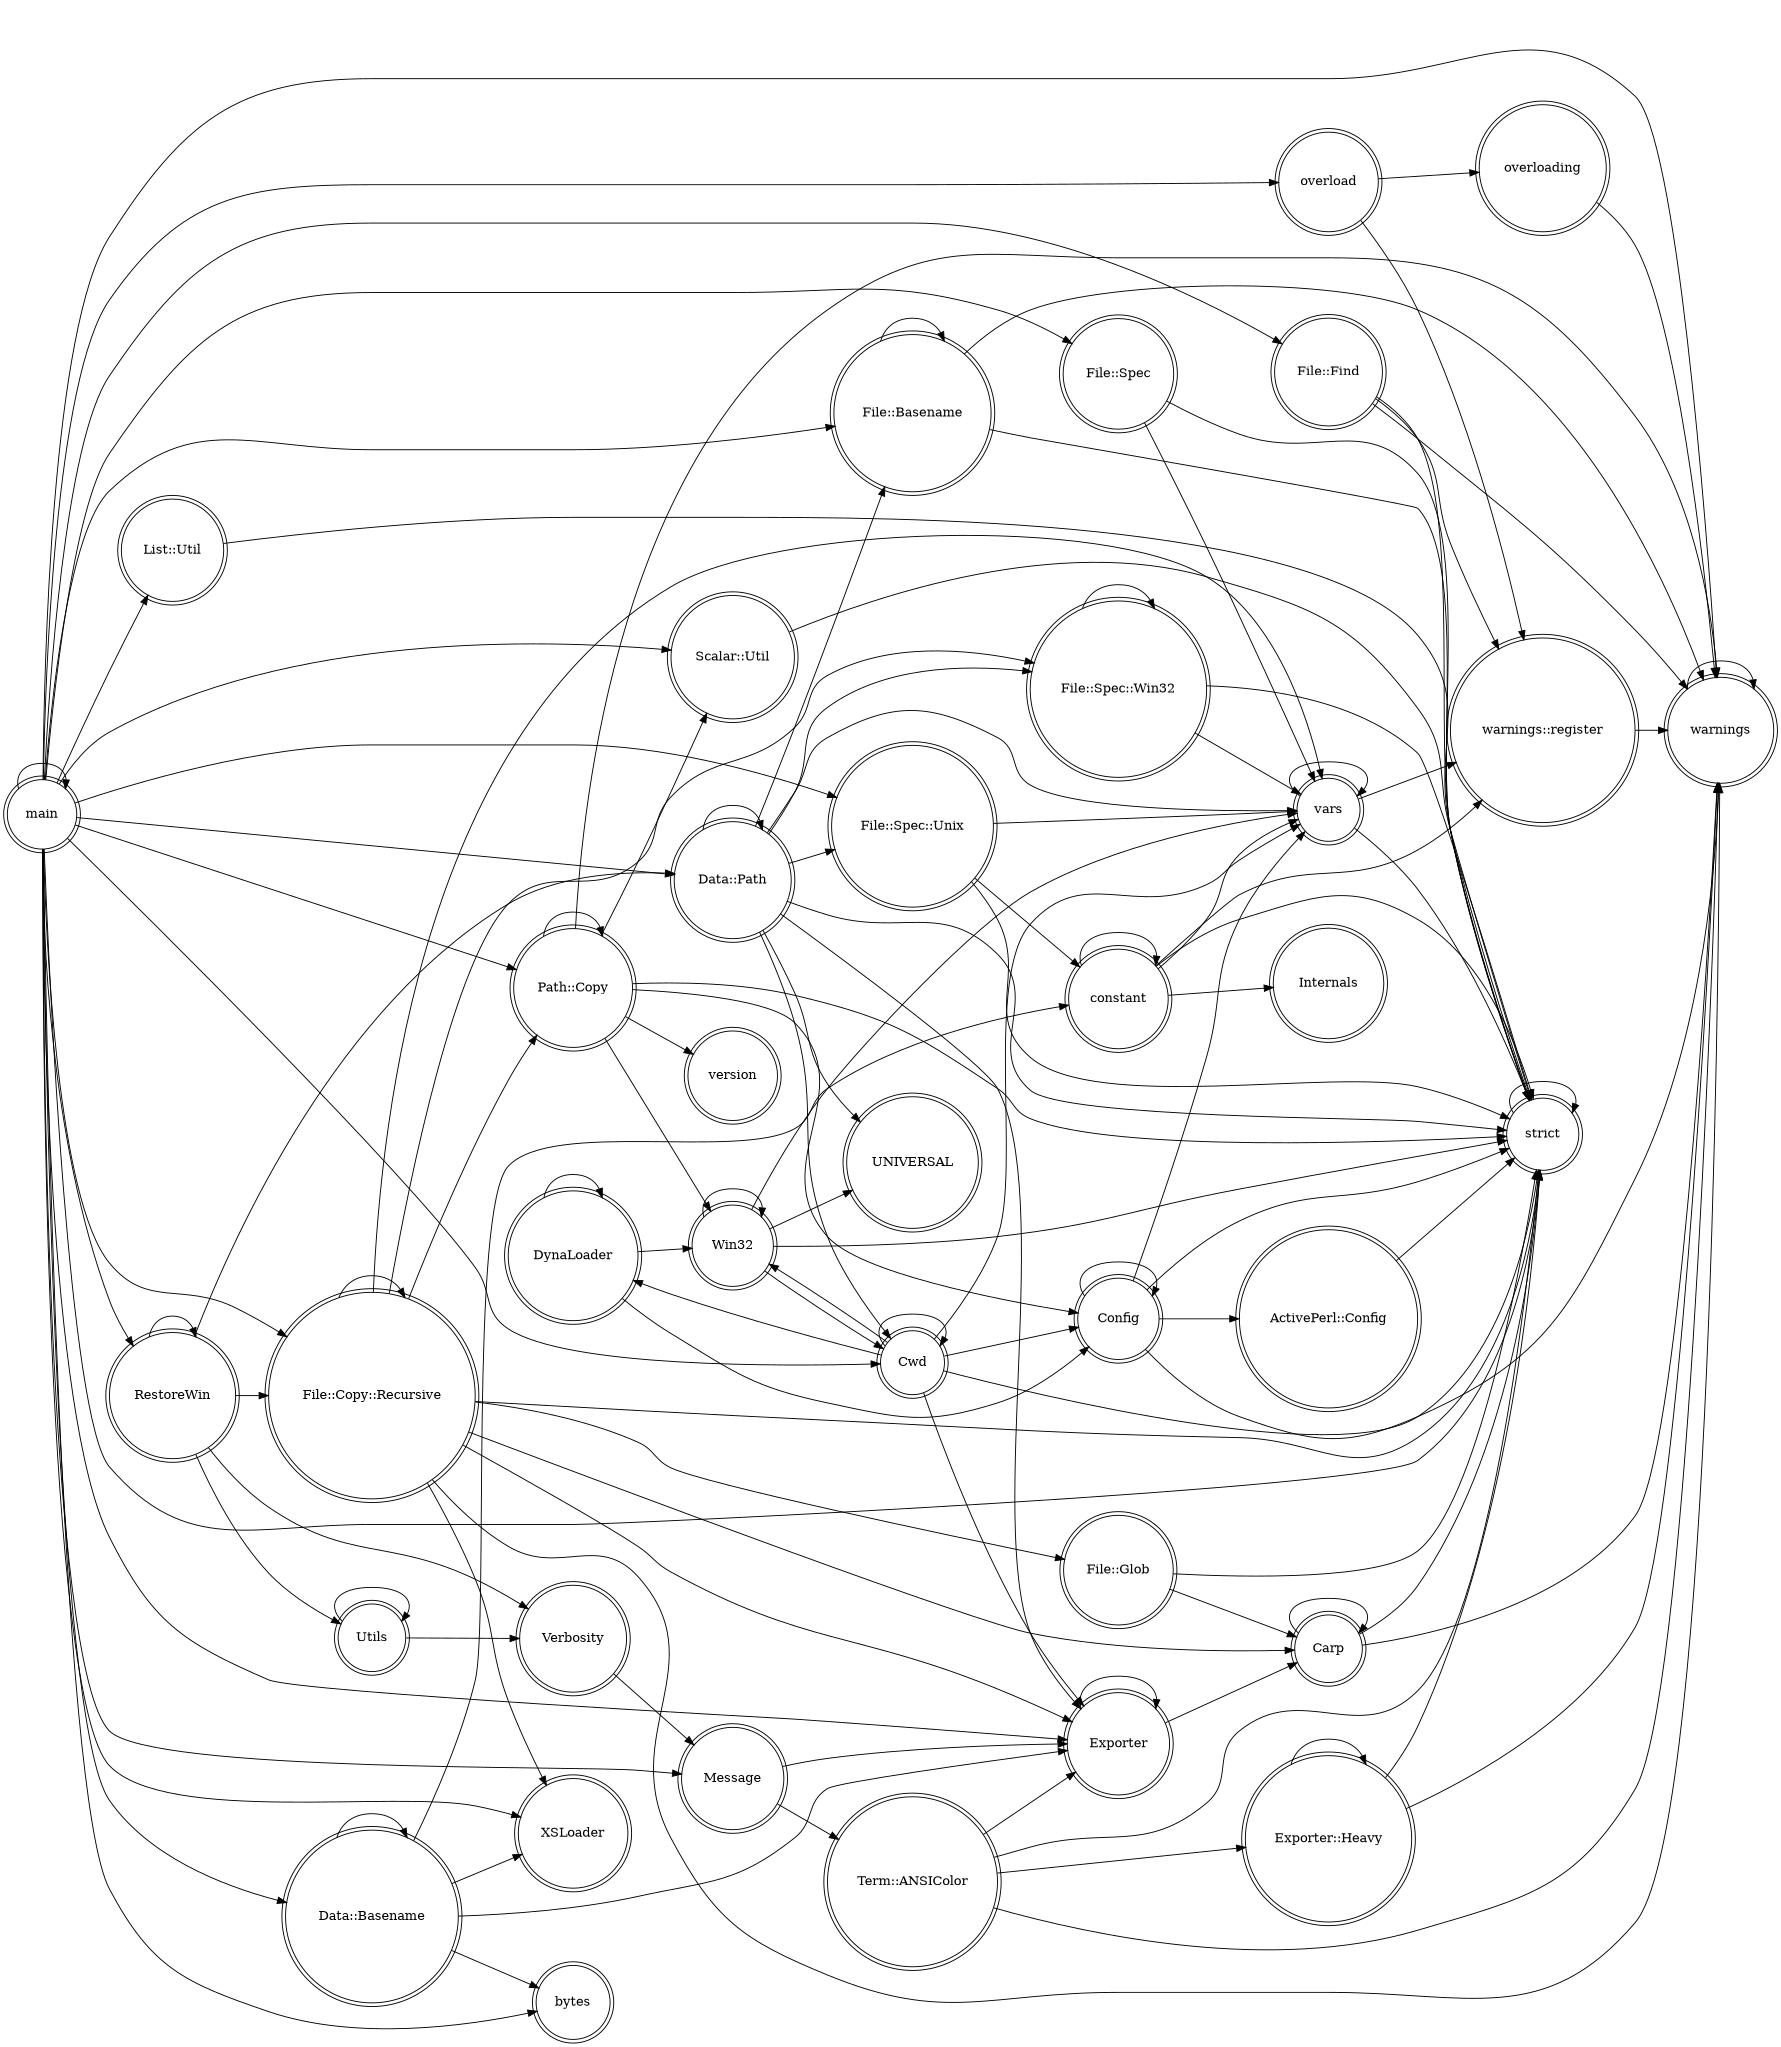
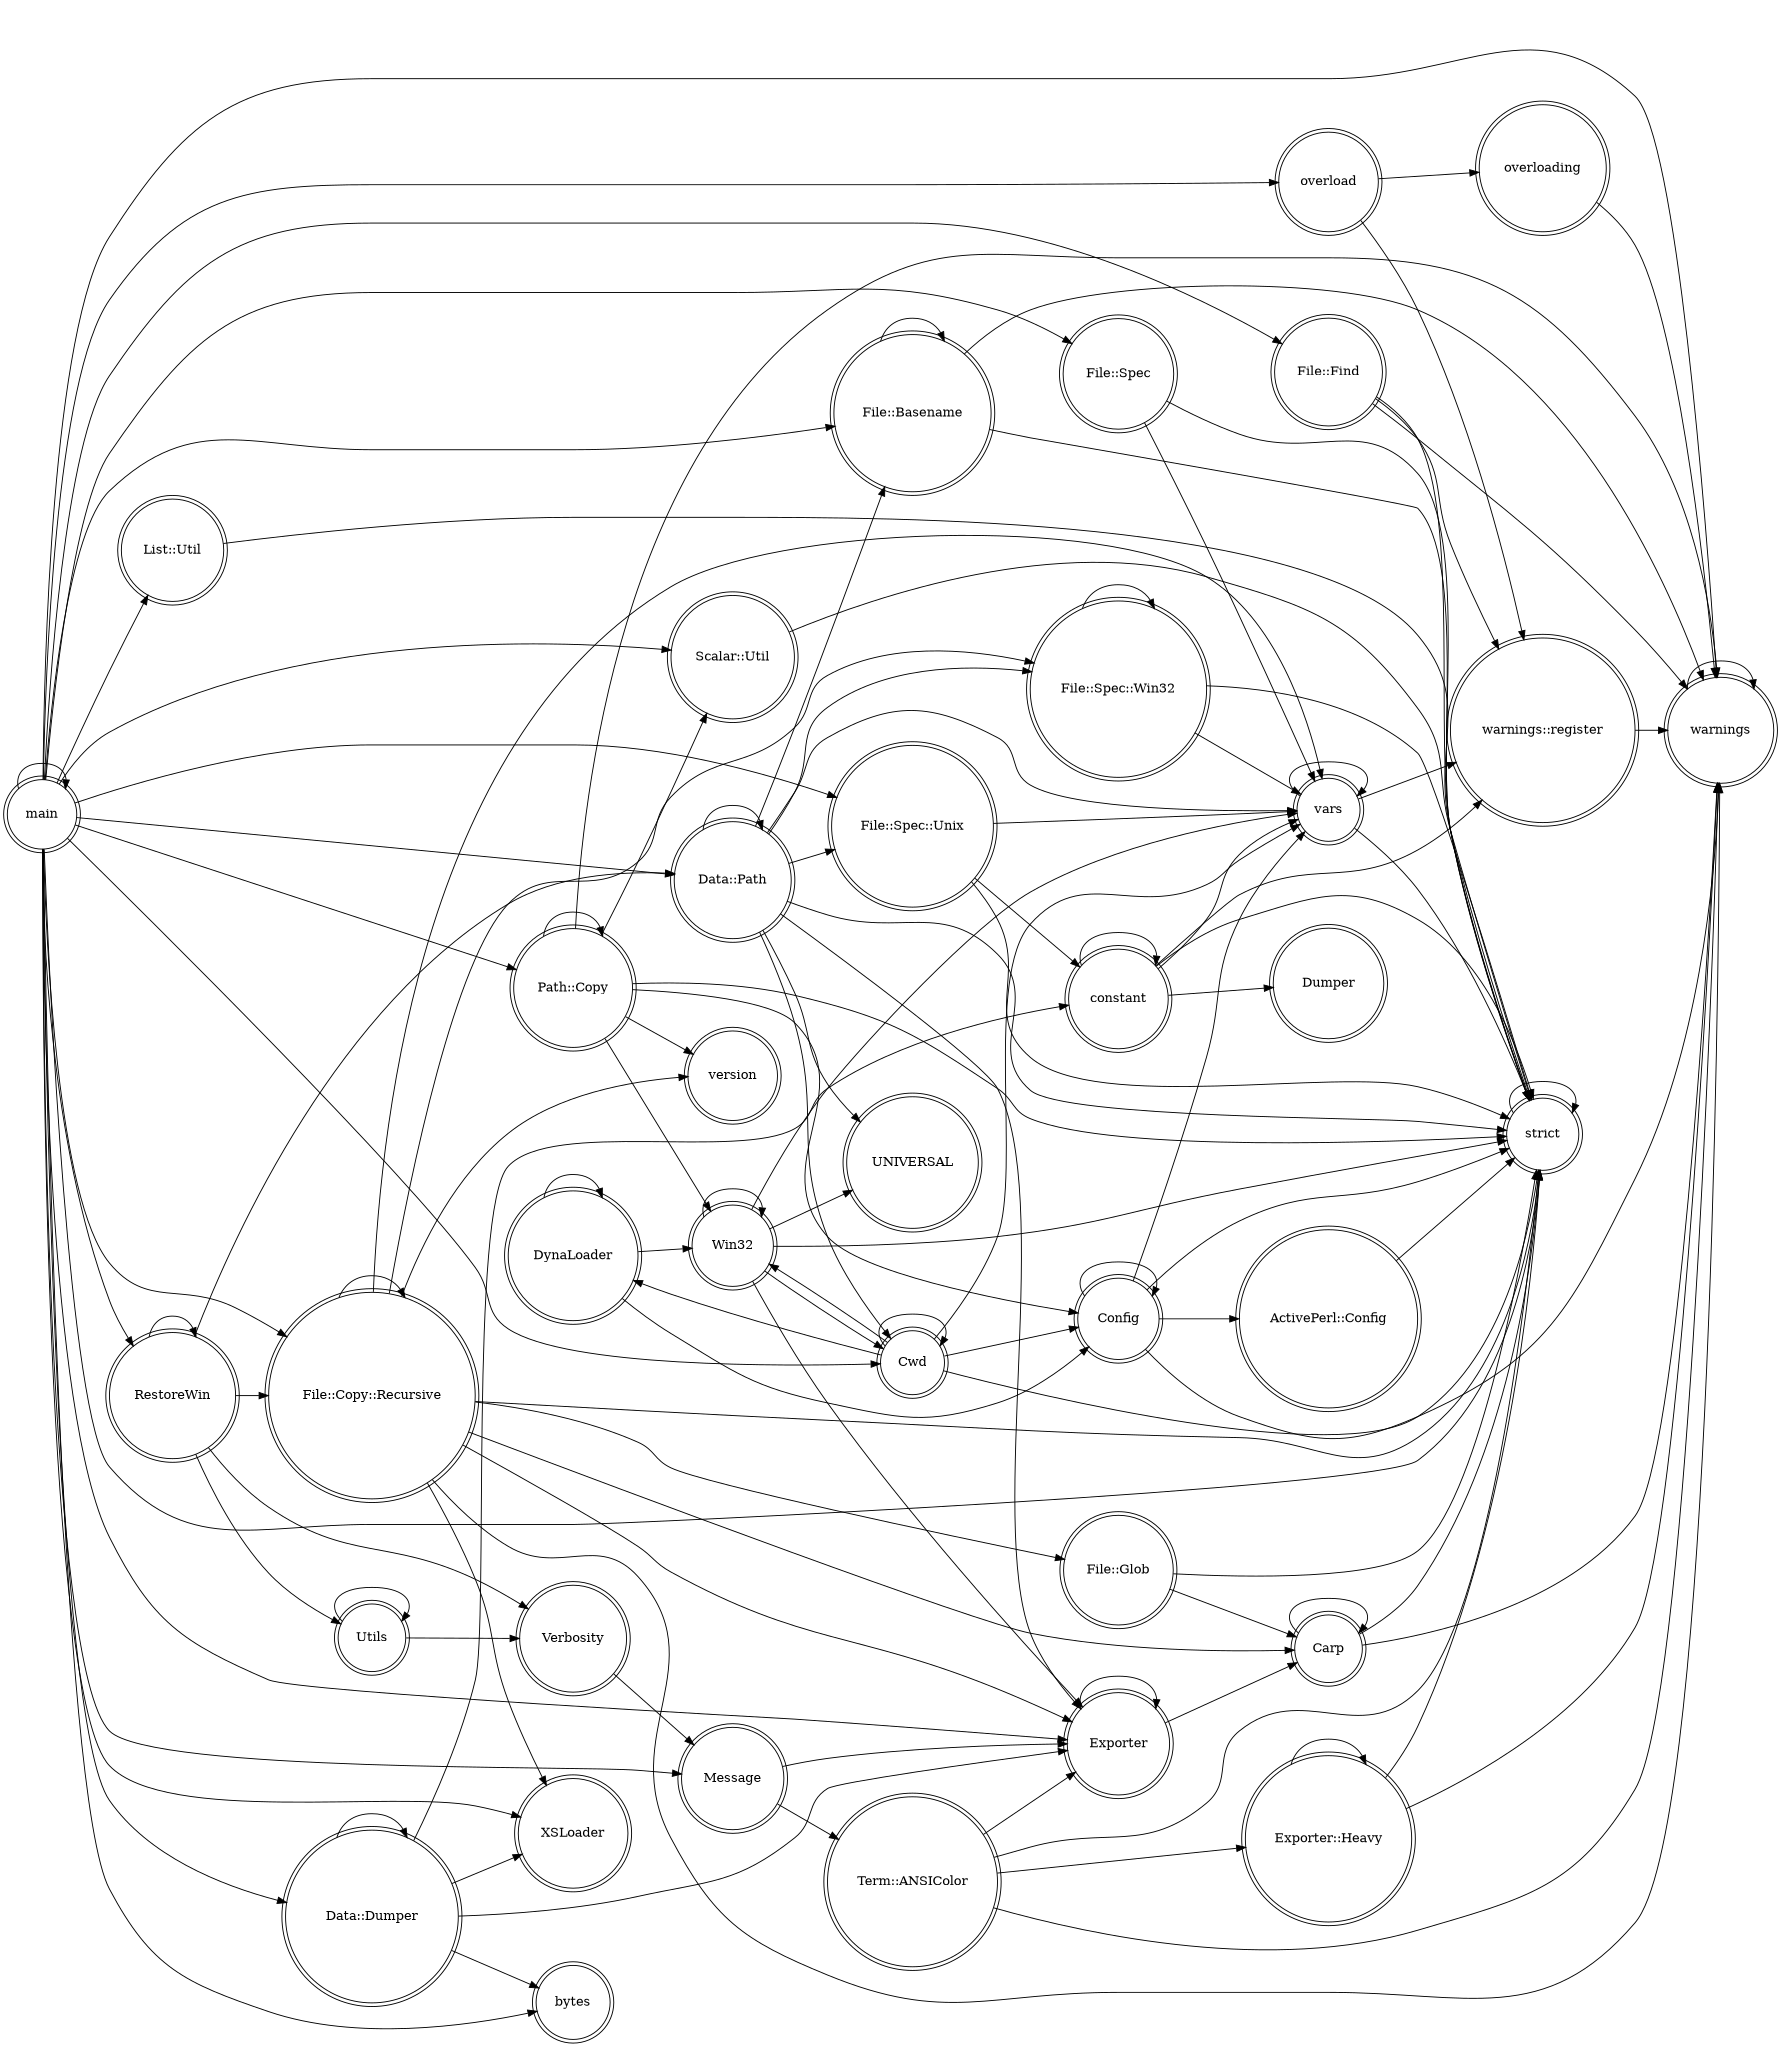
node "Internals": label "Internals" -> "Dumper"
edge "File::Copy::Recursive" -> "Path::Copy": now "File::Copy::Recursive" -> "version"
edge "Cwd" -> "Exporter": now "Win32" -> "Exporter"
node "Data::Basename": label "Data::Basename" -> "Data::Dumper"
